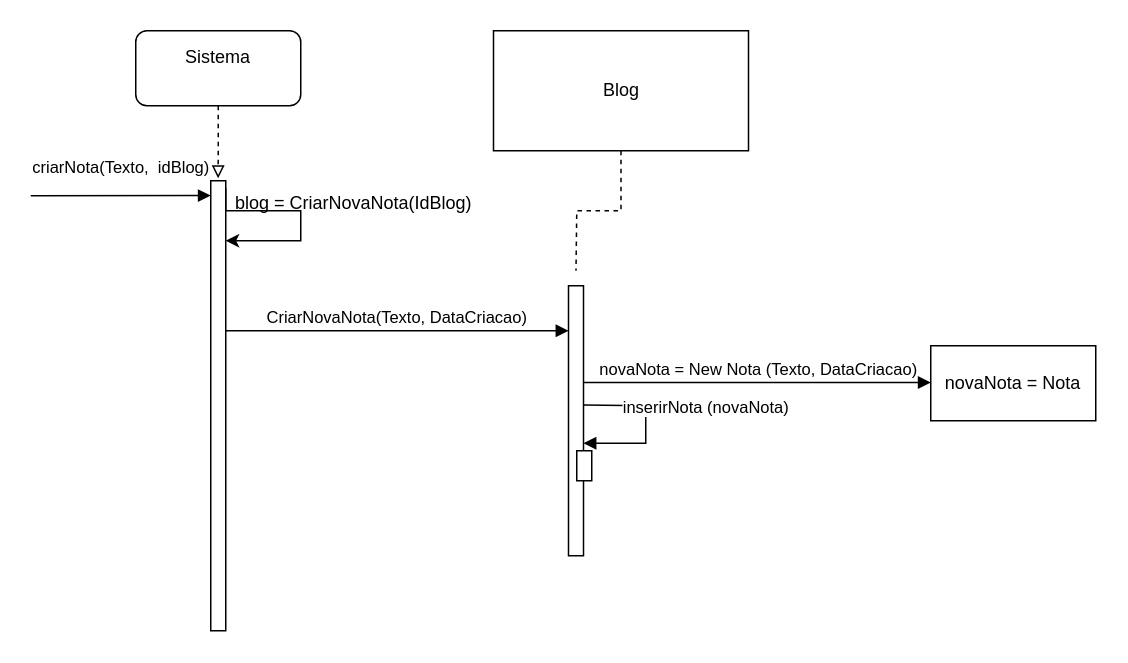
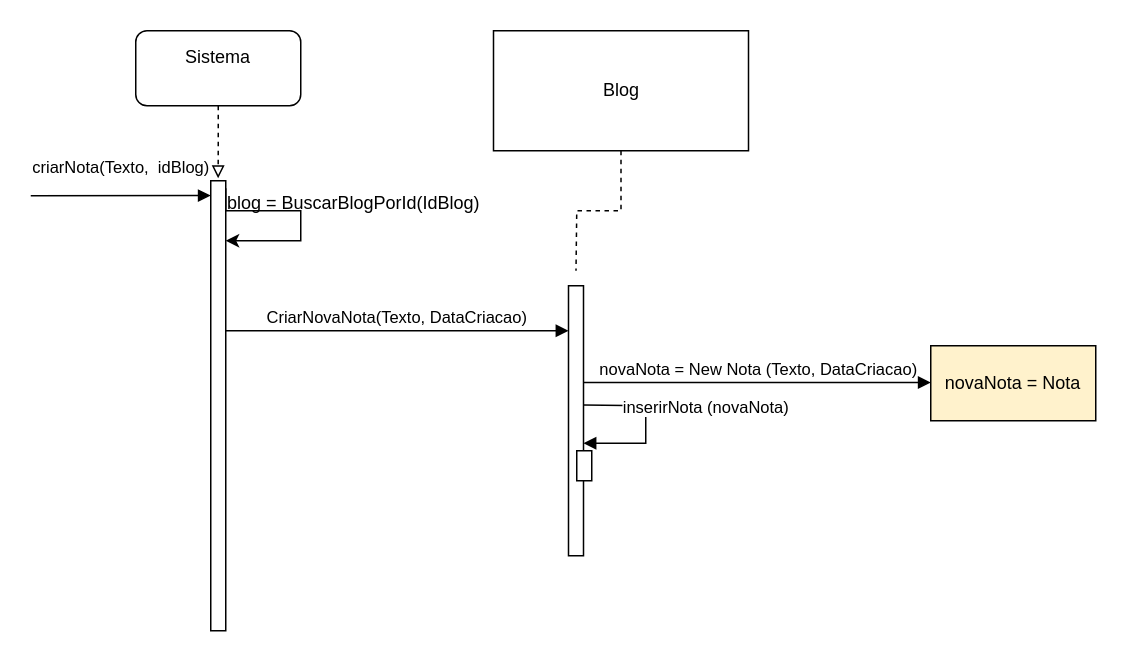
node "blog = CriarNovaNota(IdBlog)": label "blog = CriarNovaNota(IdBlog)" -> "blog = BuscarBlogPorId(IdBlog)"
node "novaNota = Nota": fillcolor #ffffff -> #fff2cc
